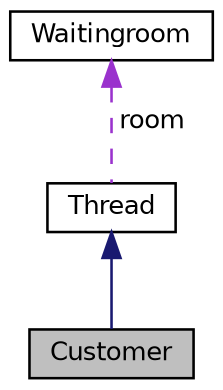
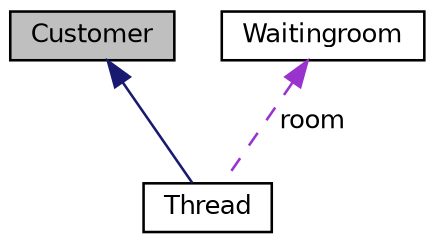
edge "Customer" -> "Thread": reversed
